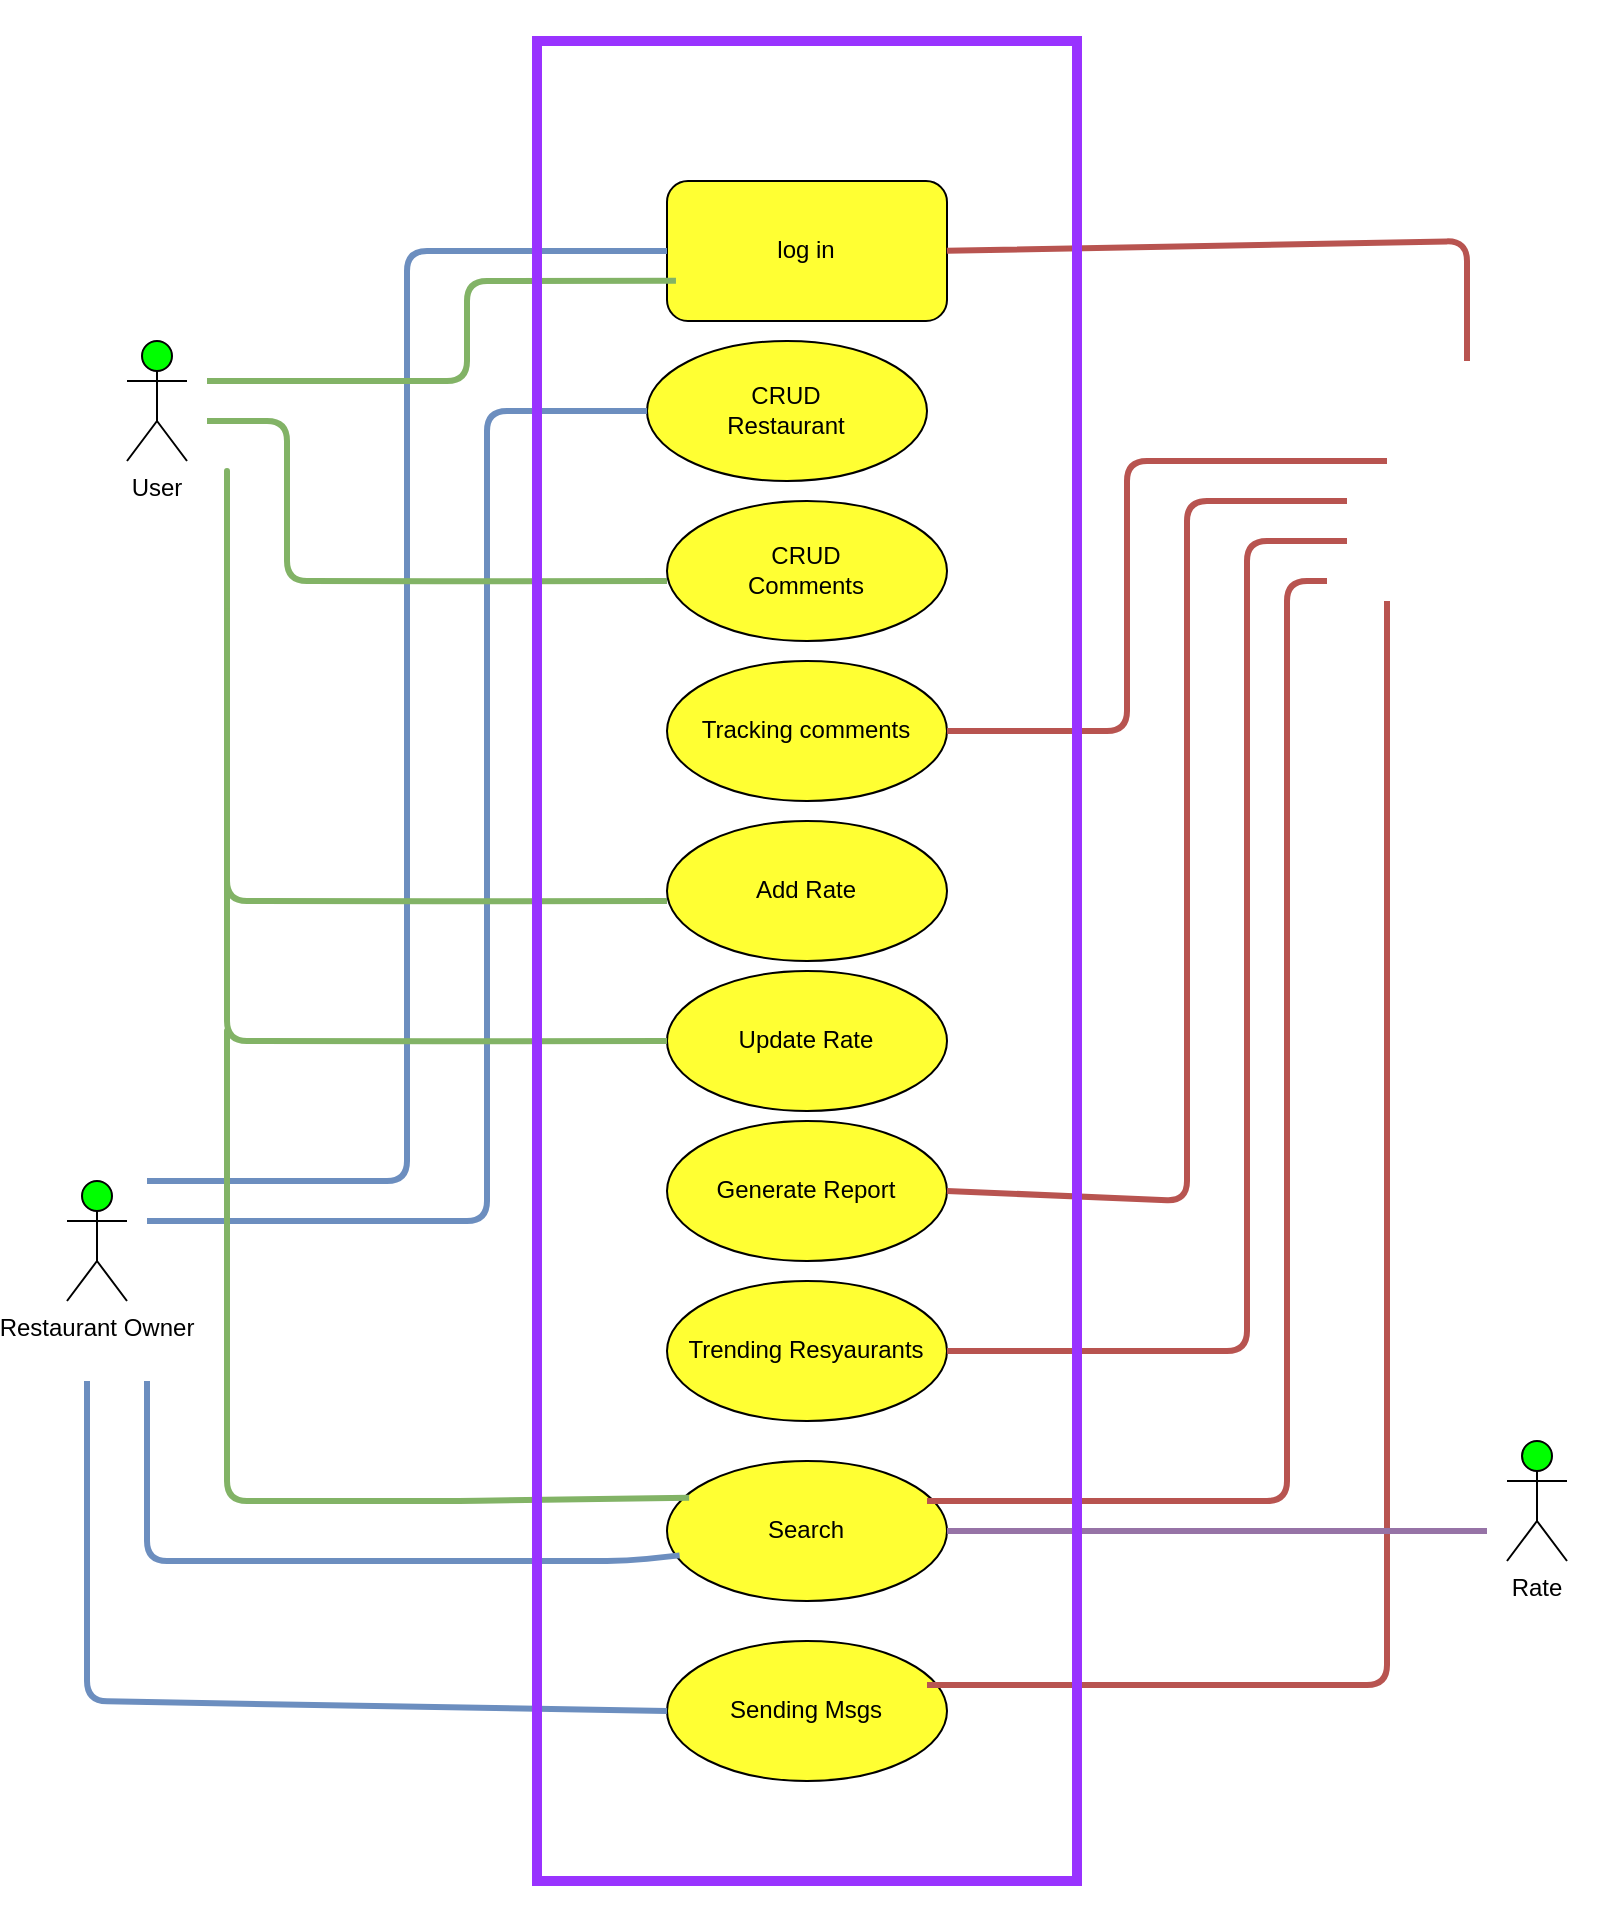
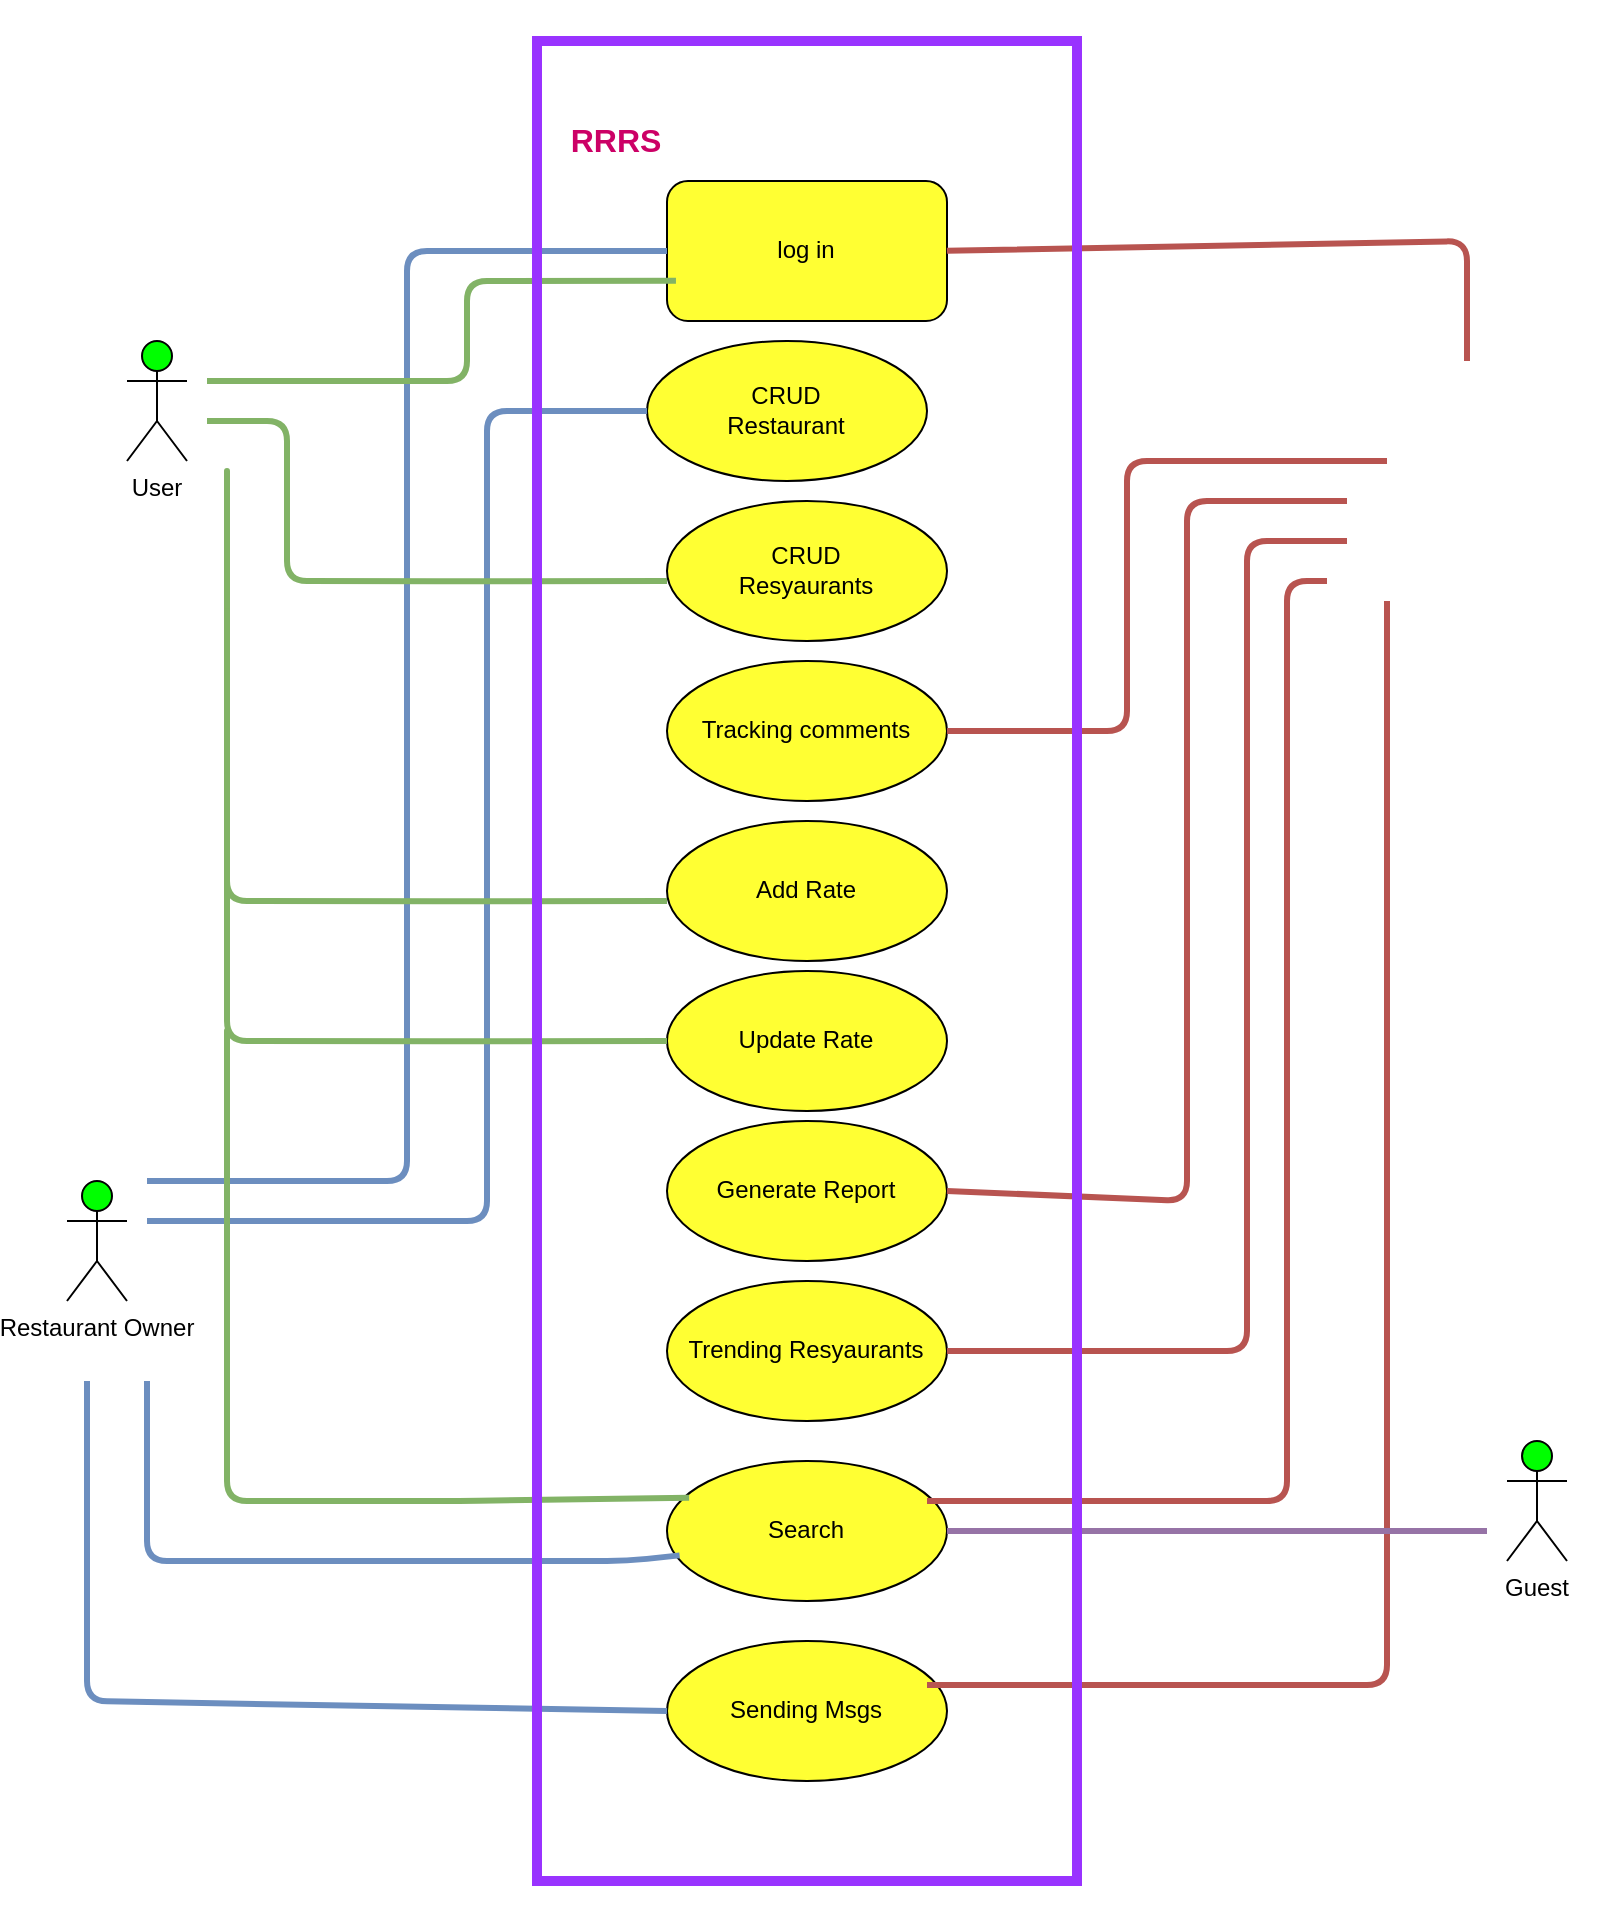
node "RRRS": added
node "CRUD Comments": label "CRUD Comments" -> "CRUD Resyaurants"
node "Rate": label "Rate" -> "Guest"
